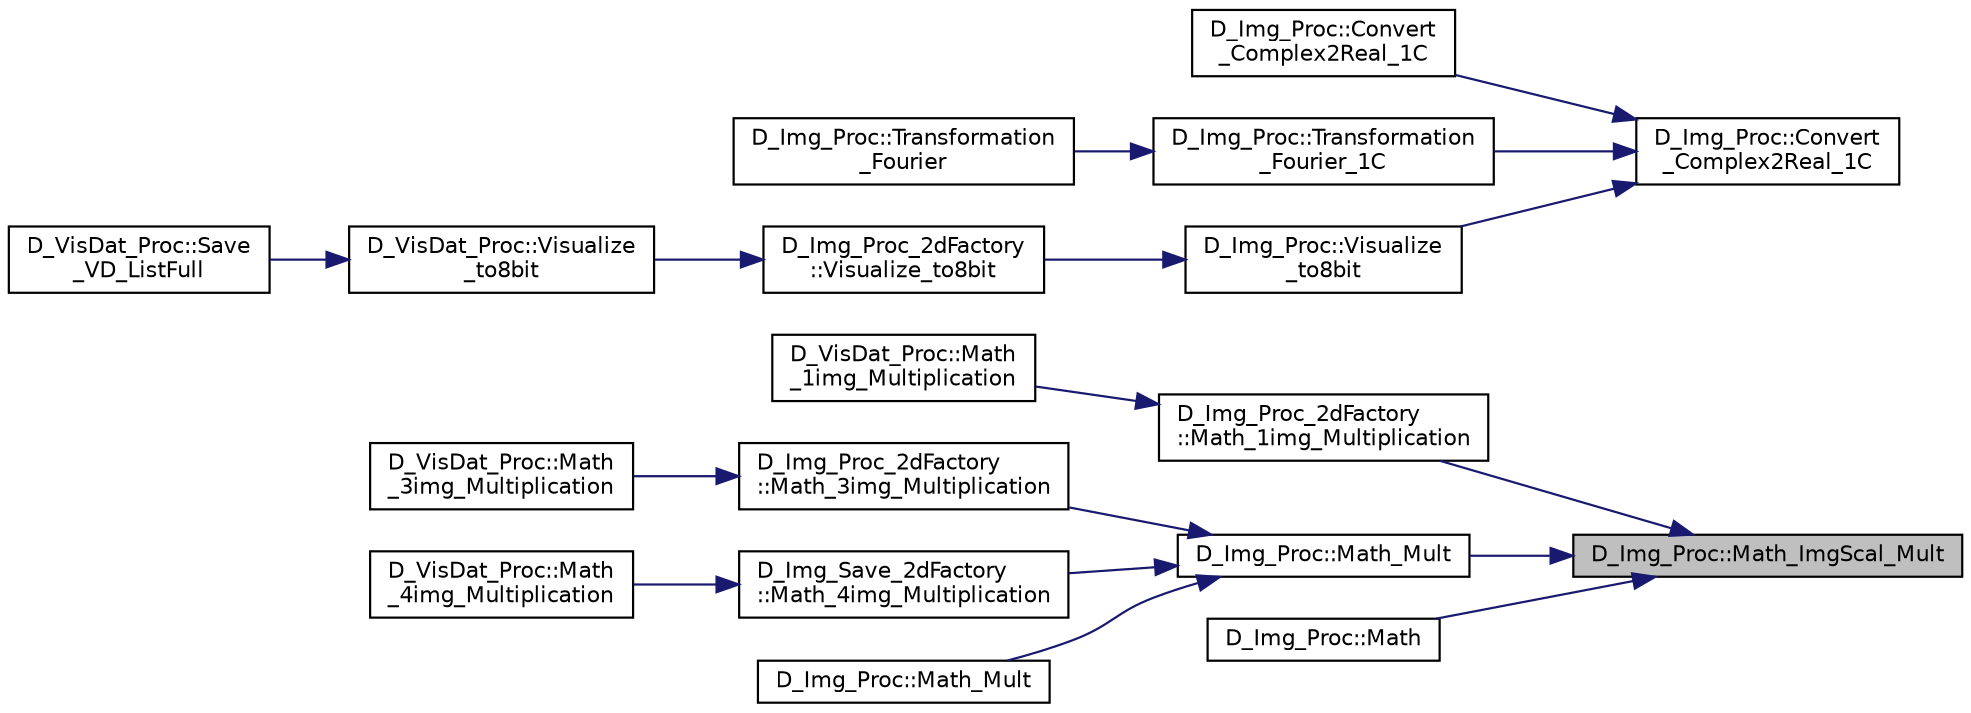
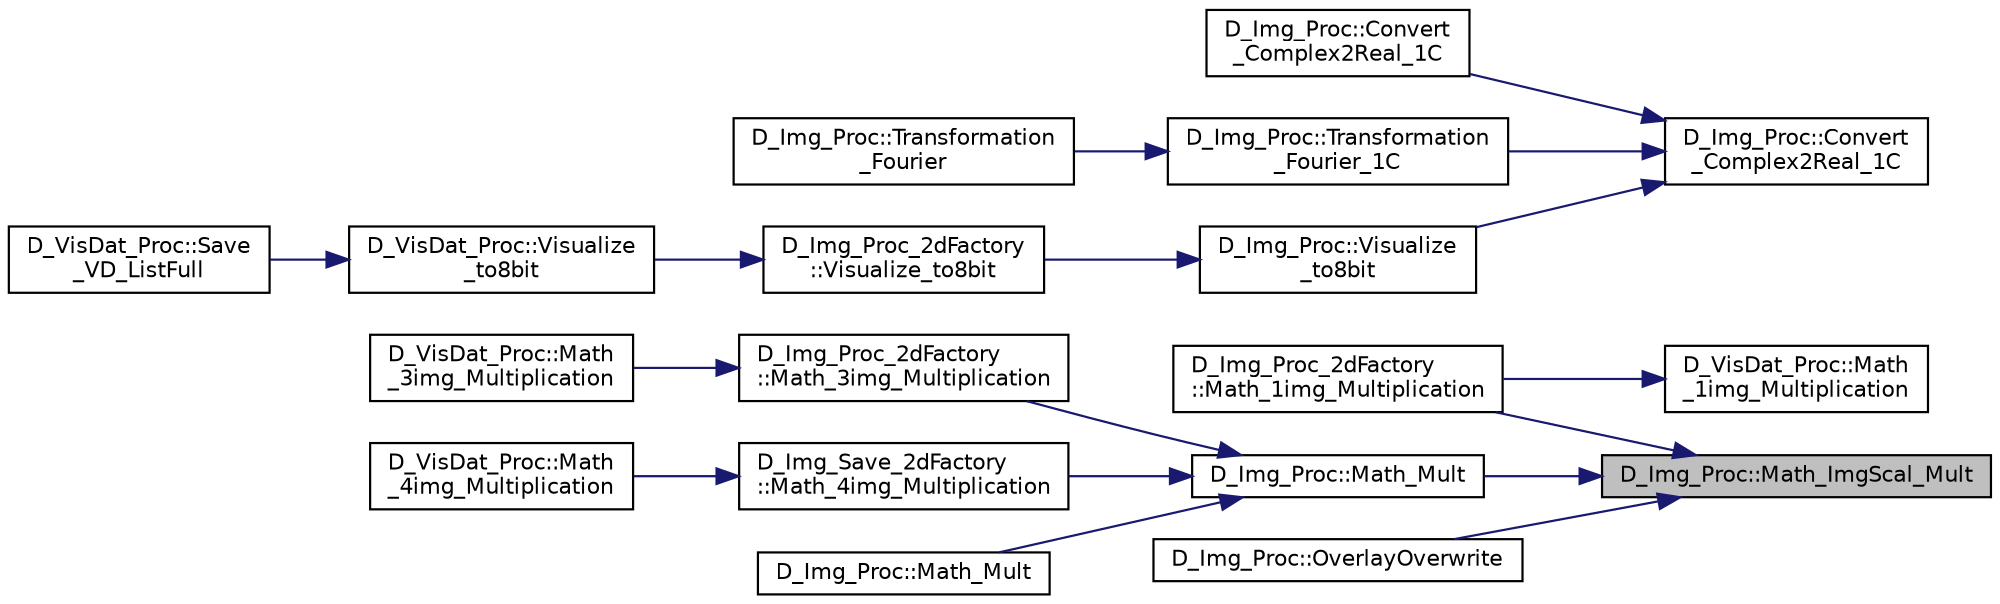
edge "D_VisDat_Proc::Math _1img_Multiplication" -> "D_Img_Proc_2dFactory ::Math_1img_Multiplication": reversed
node "D_Img_Proc::Math": label "D_Img_Proc::Math" -> "D_Img_Proc::OverlayOverwrite"
